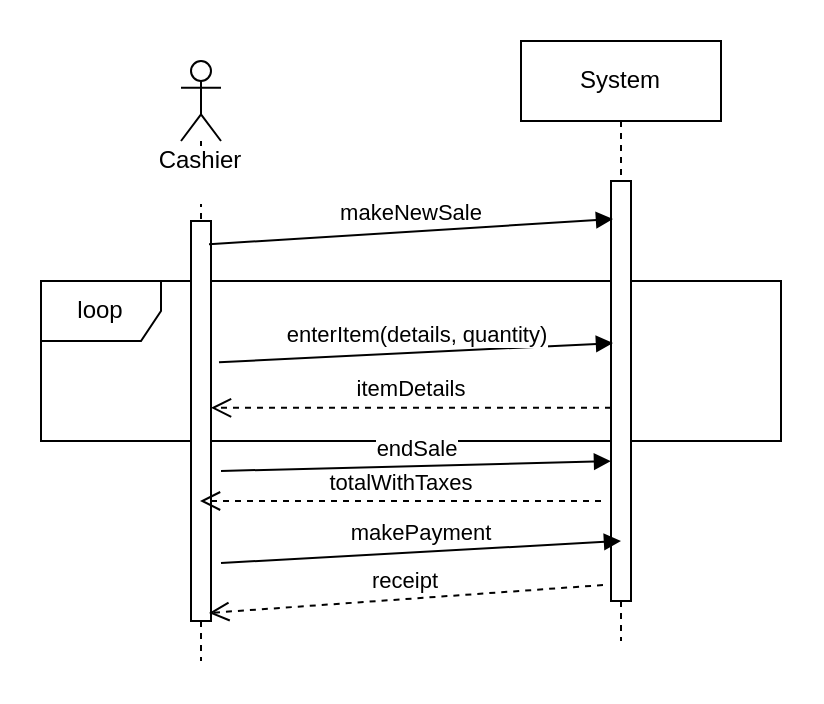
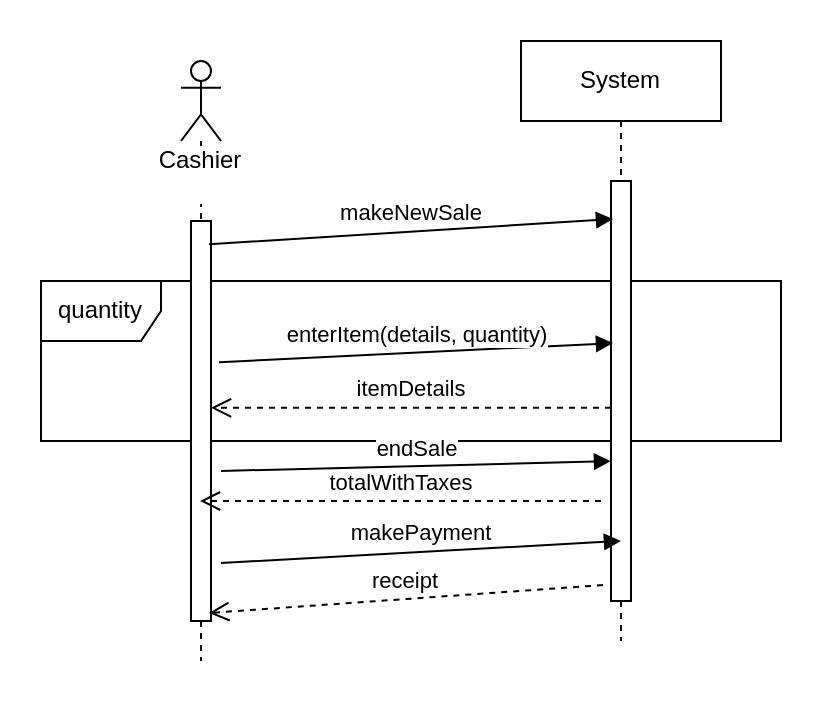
node "loop": label "loop" -> "quantity"
